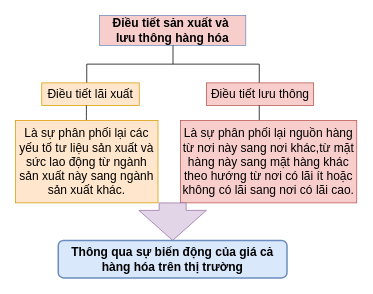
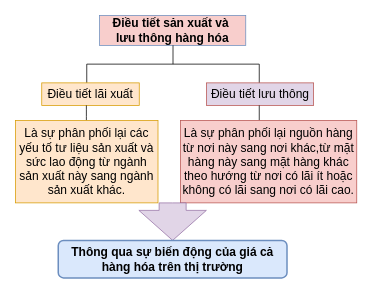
node "Điều tiết lưu thông": fillcolor #f8cecc -> #e1d5e7
